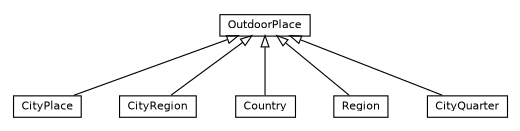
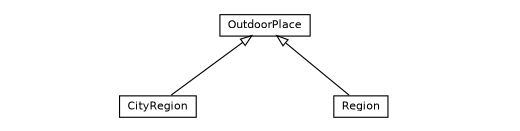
node "CityPlace": removed
node "Country": removed
node "CityQuarter": removed
